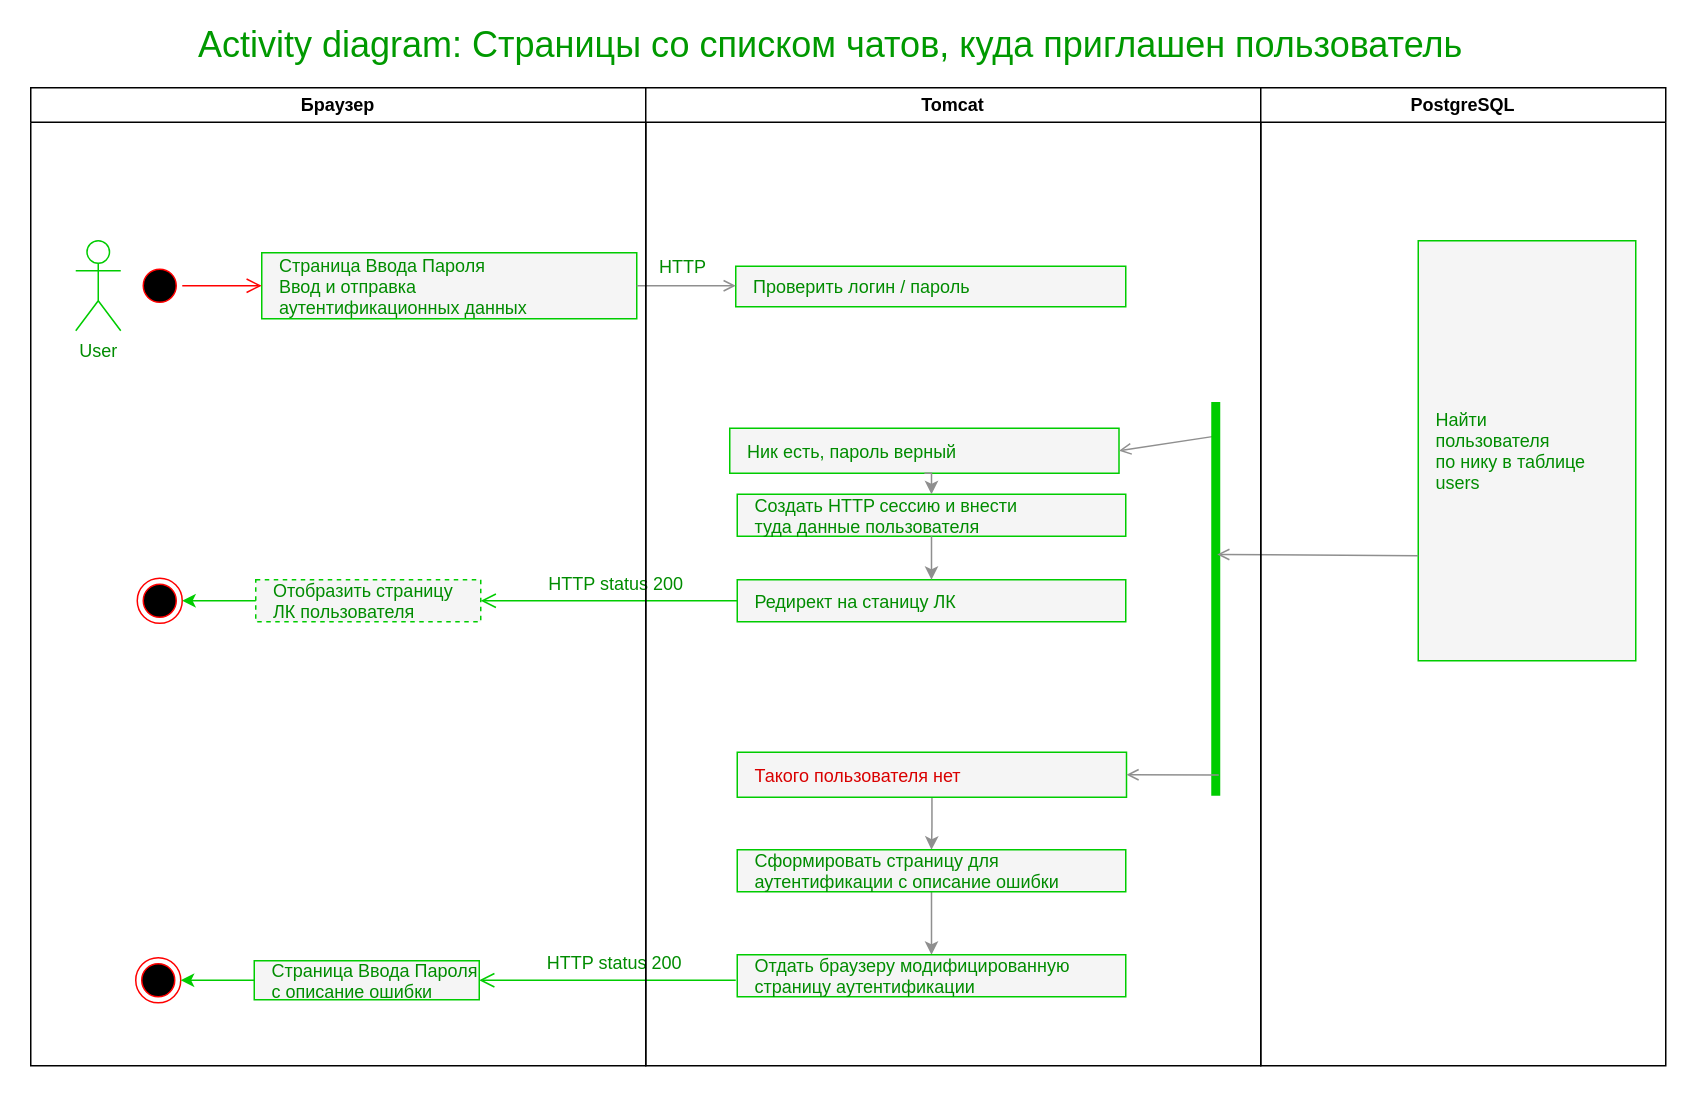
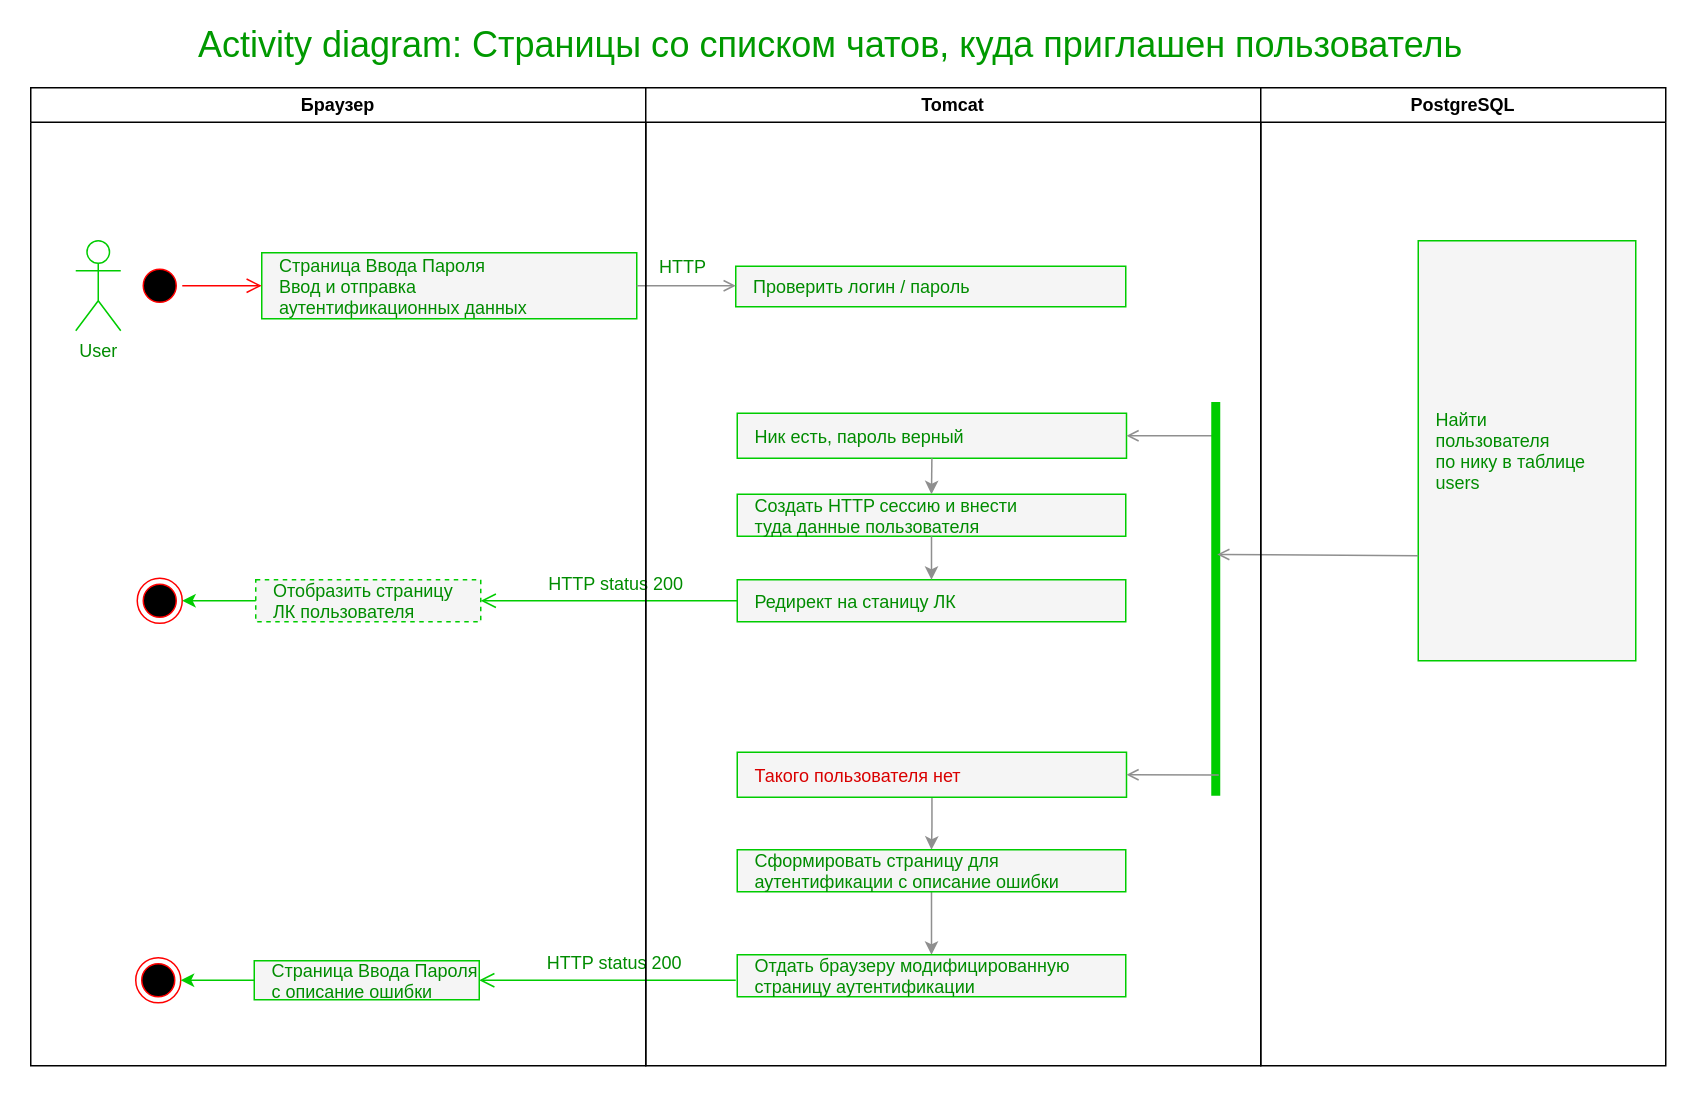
node "Ник есть, пароль верный": moved (924, 451) -> (932, 436)
